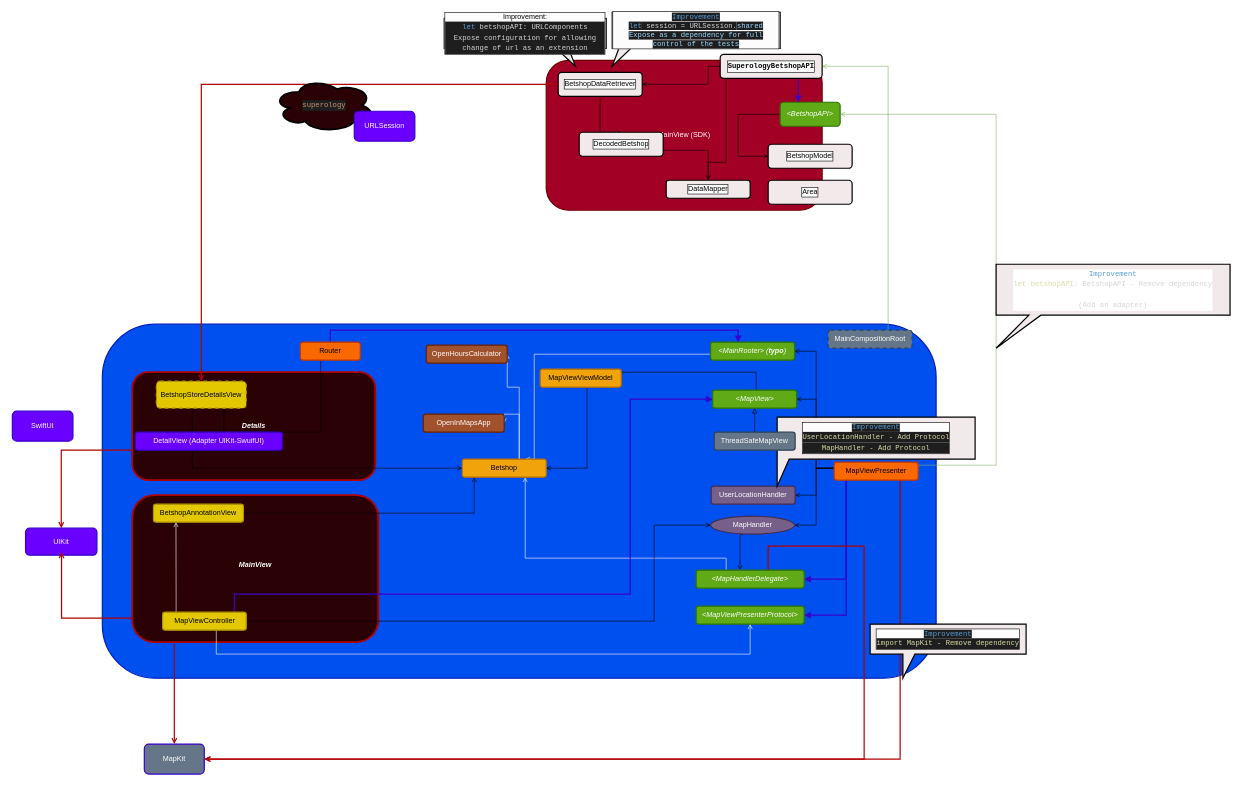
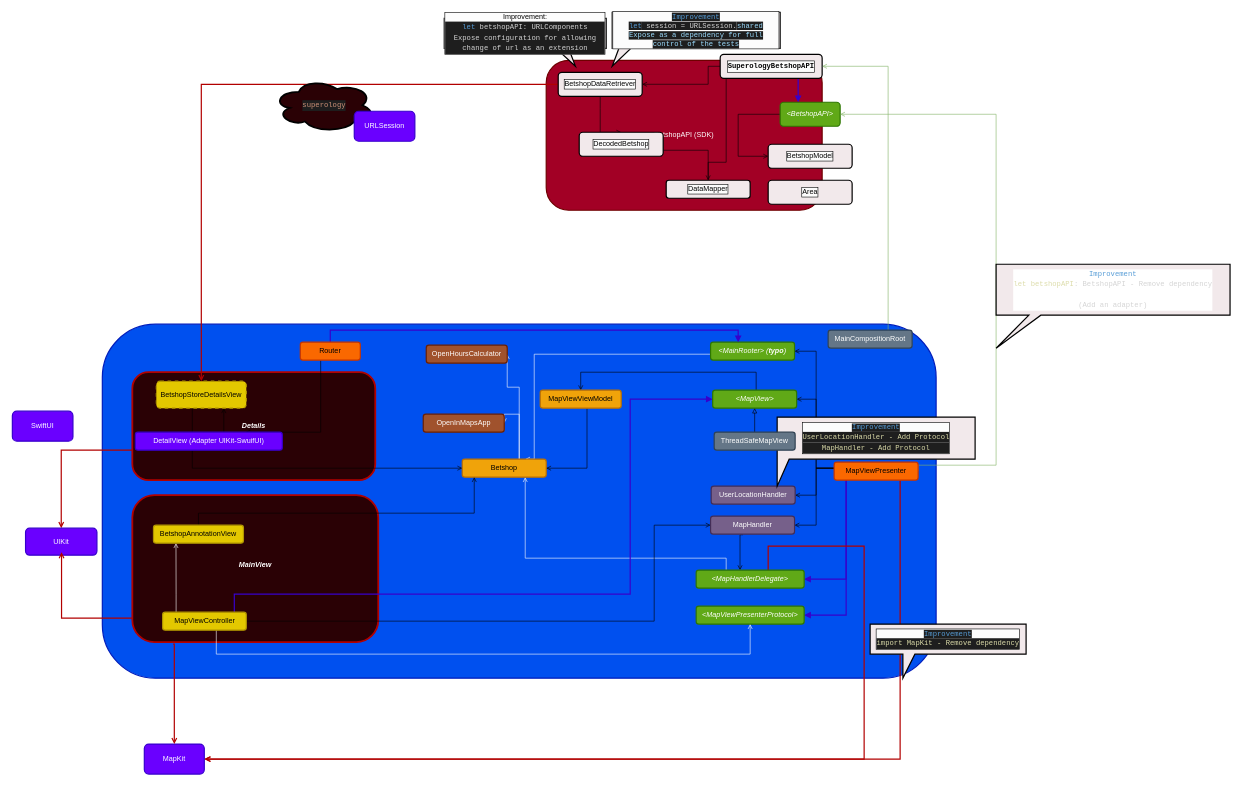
node "MainView (SDK)": label "MainView (SDK)" -> "BetshopAPI (SDK)"
node "MainCompositionRoot": style dashed -> solid
node "MapViewViewModel": moved (581, 378) -> (581, 399)
node "BetshopAnnotationView": moved (198, 513) -> (198, 534)
node "MapHandler": shape ellipse -> rounded rectangle
node "MapKit": fillcolor #647687 -> #6a00ff
